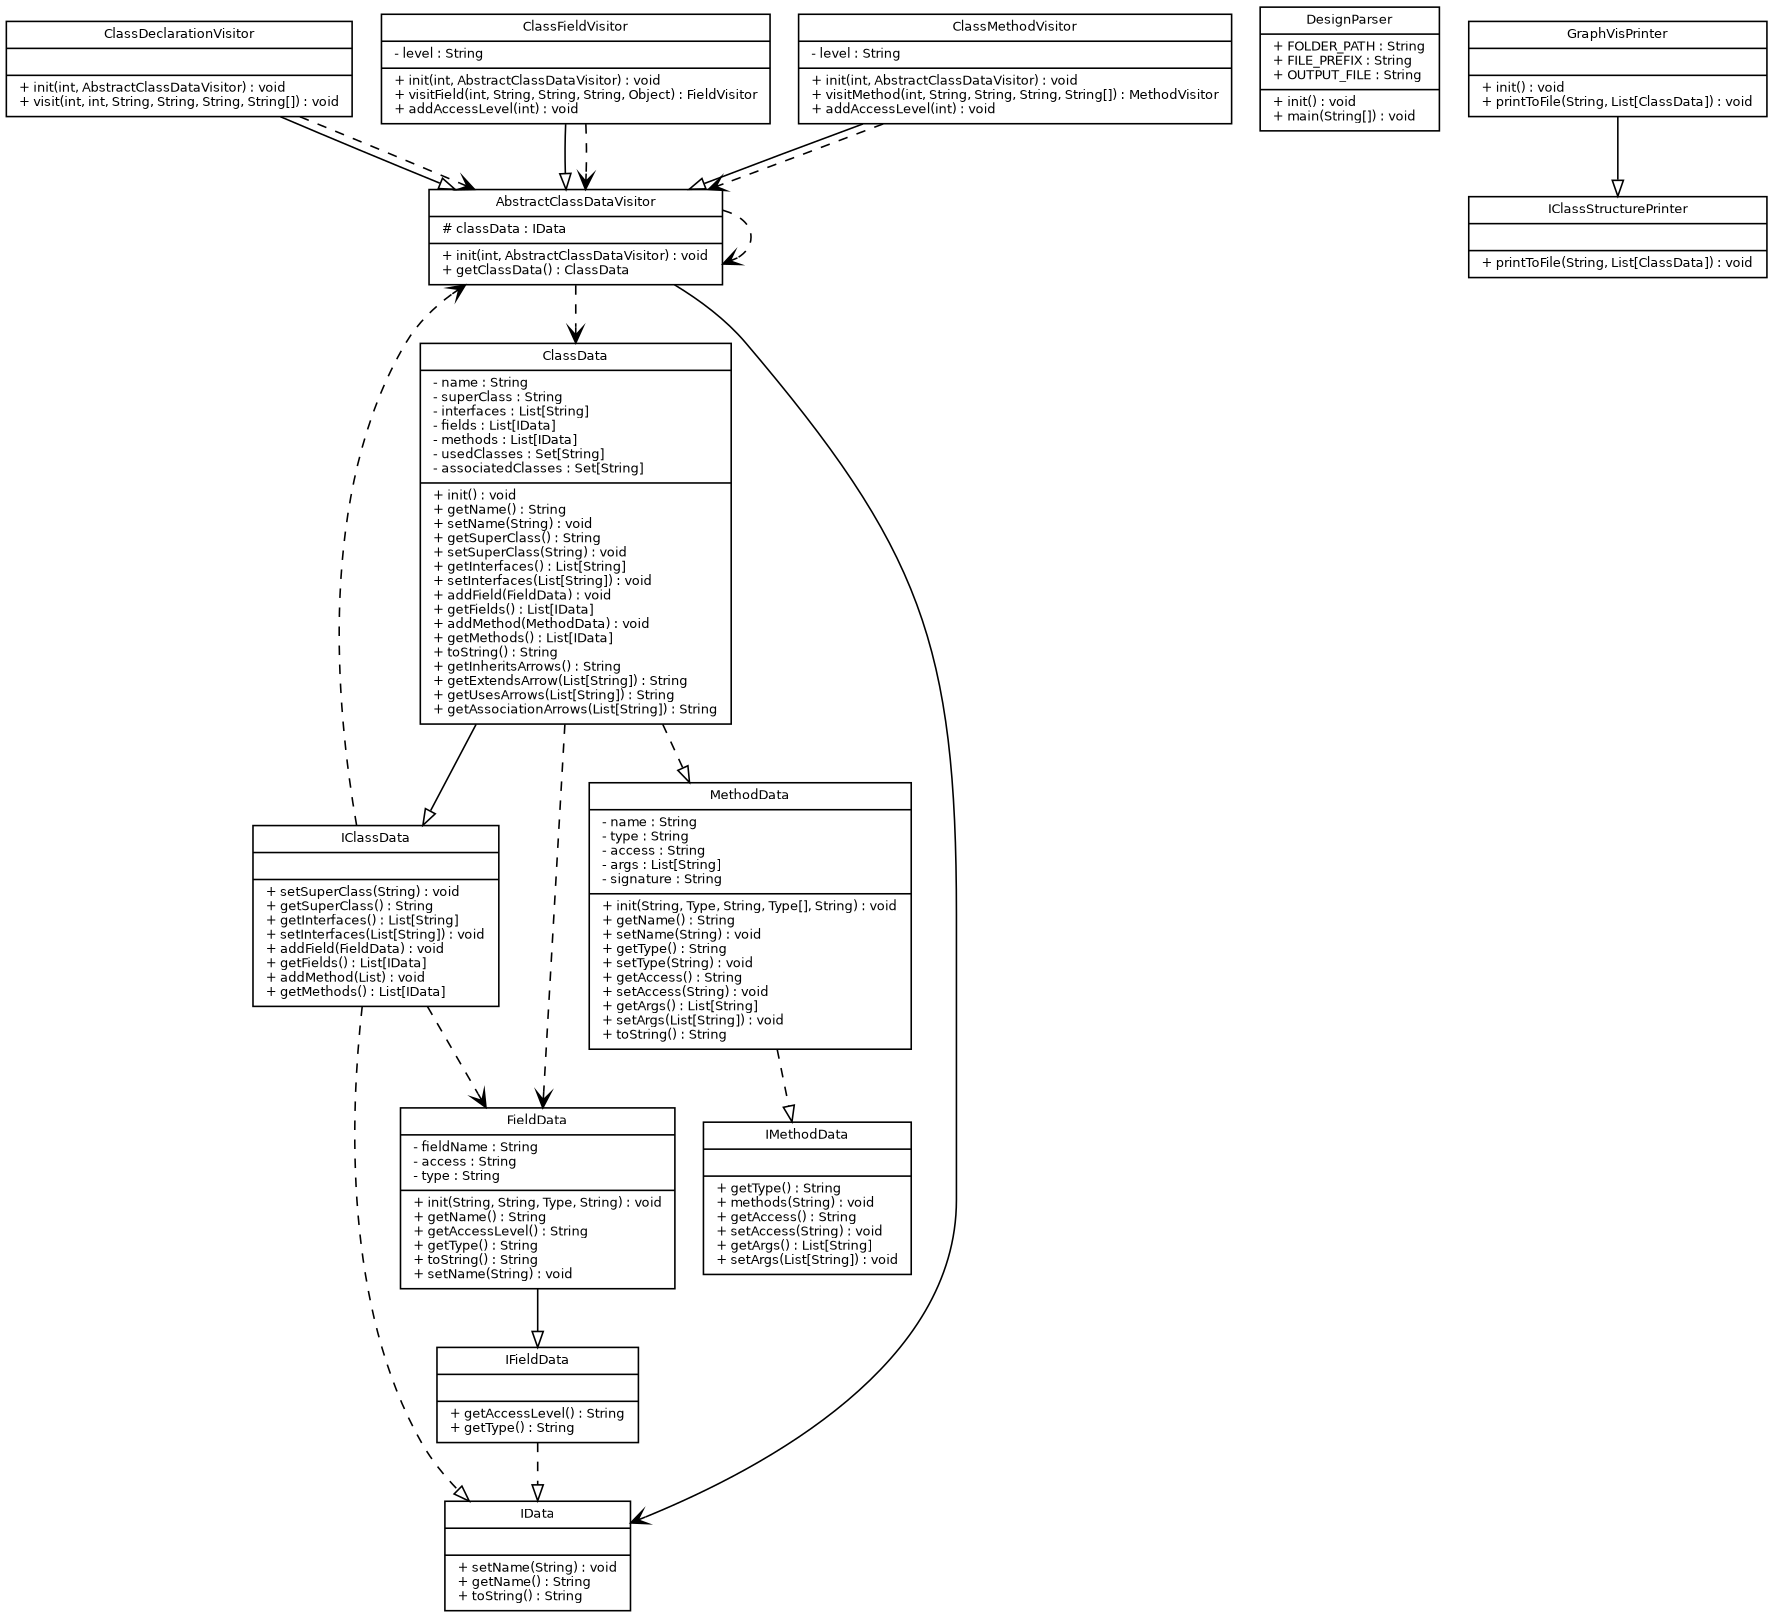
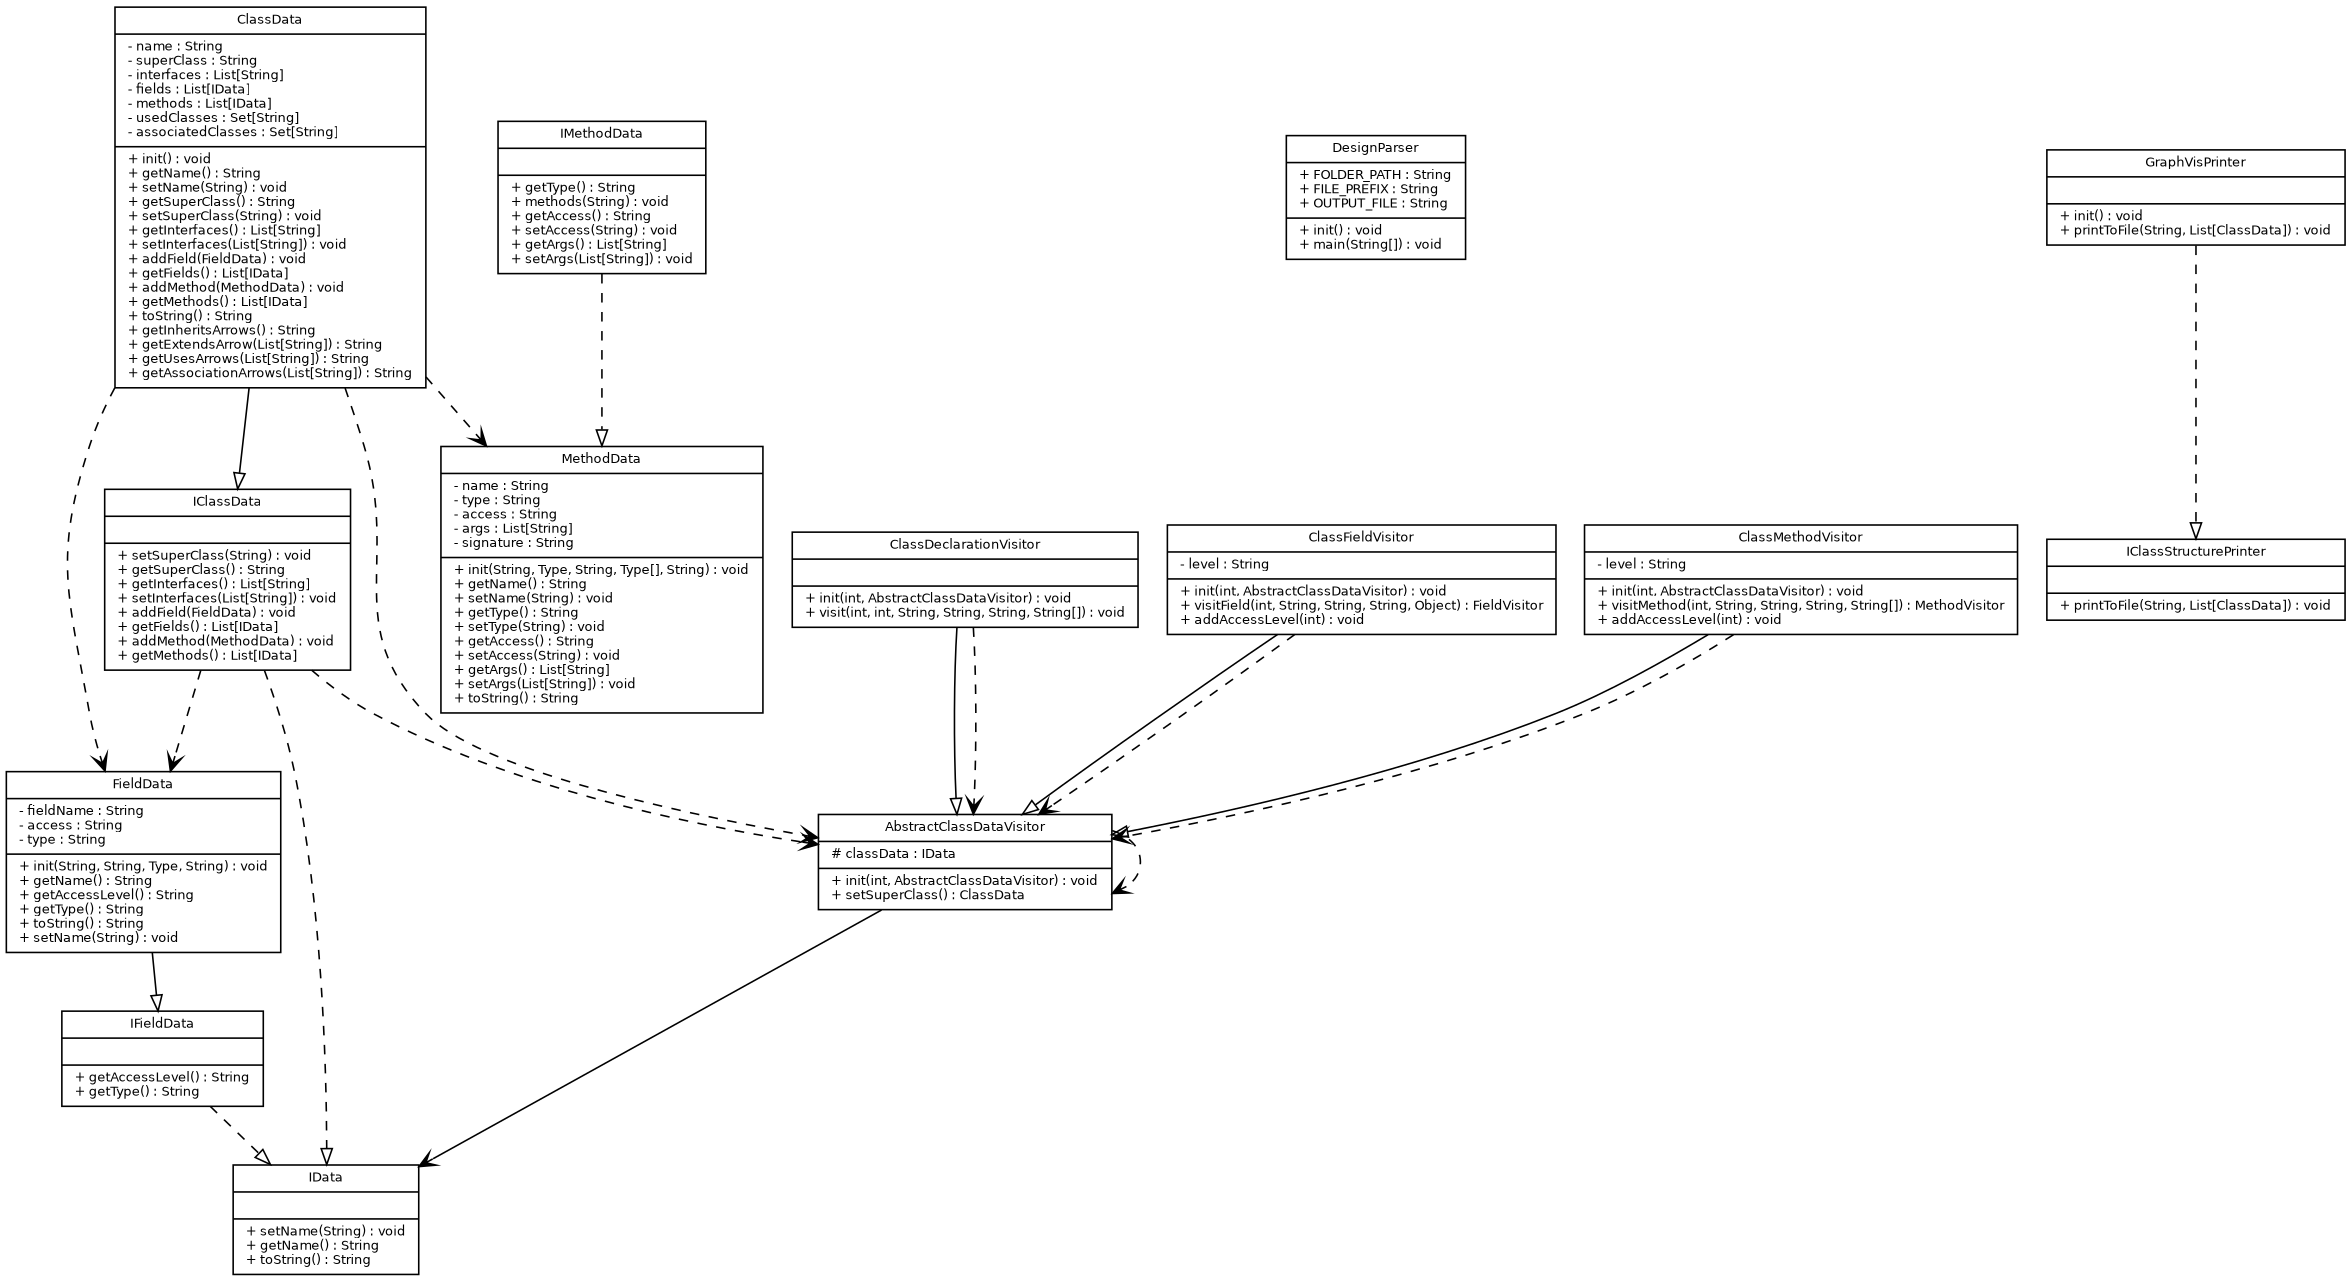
edge "GraphVisPrinter" -> "IClassStructurePrinter": style solid -> dashed
node "AbstractClassDataVisitor": text "+ getClassData() : ClassData" -> "+ setSuperClass() : ClassData"
edge "AbstractClassDataVisitor" -> "ClassData": reversed
edge "ClassData" -> "MethodData": arrowhead empty -> vee
node "IClassData": text "+ addMethod(List) : void" -> "+ addMethod(MethodData) : void"
edge "MethodData" -> "IMethodData": reversed
